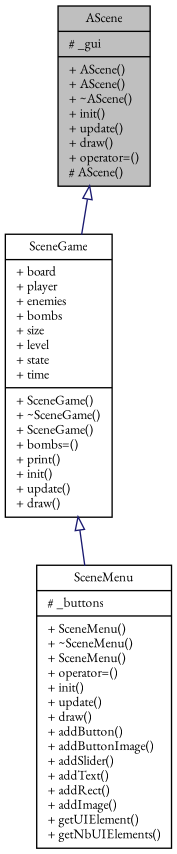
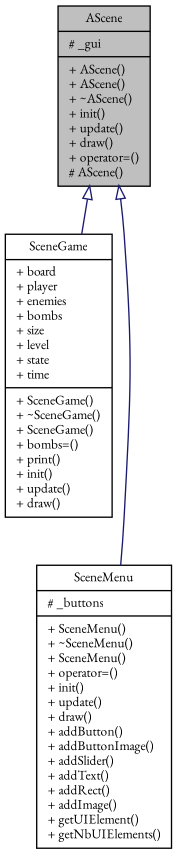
edge "SceneMenu" -> "SceneGame": now "SceneMenu" -> "AScene"
